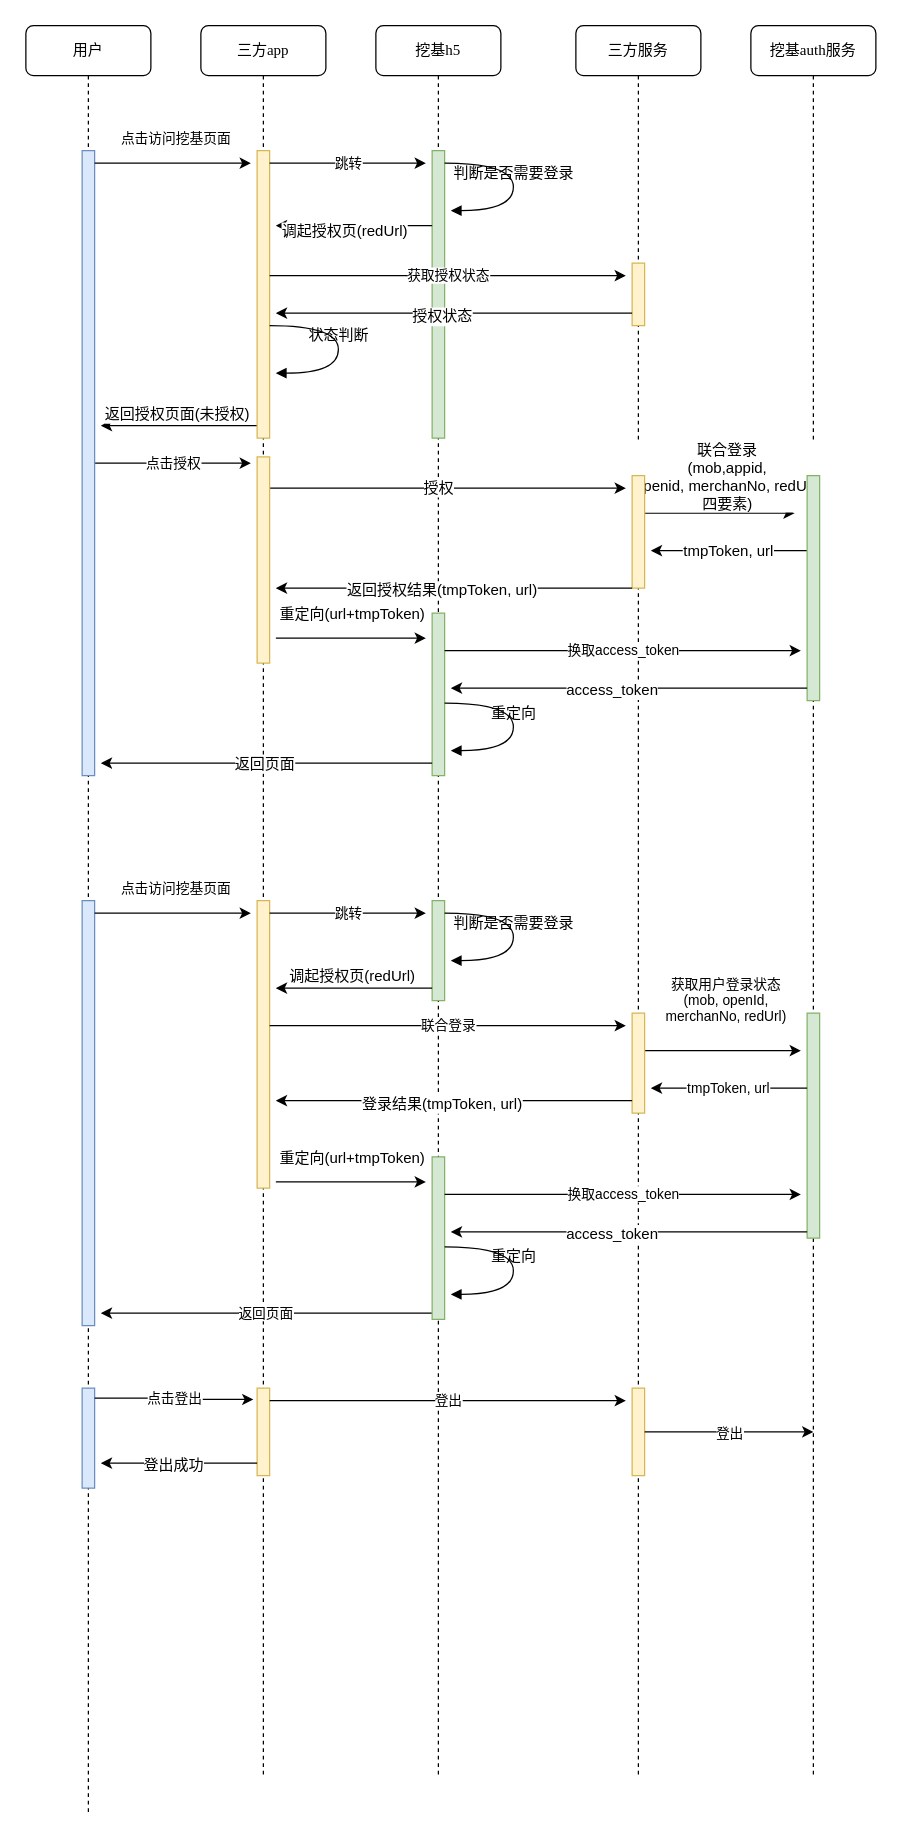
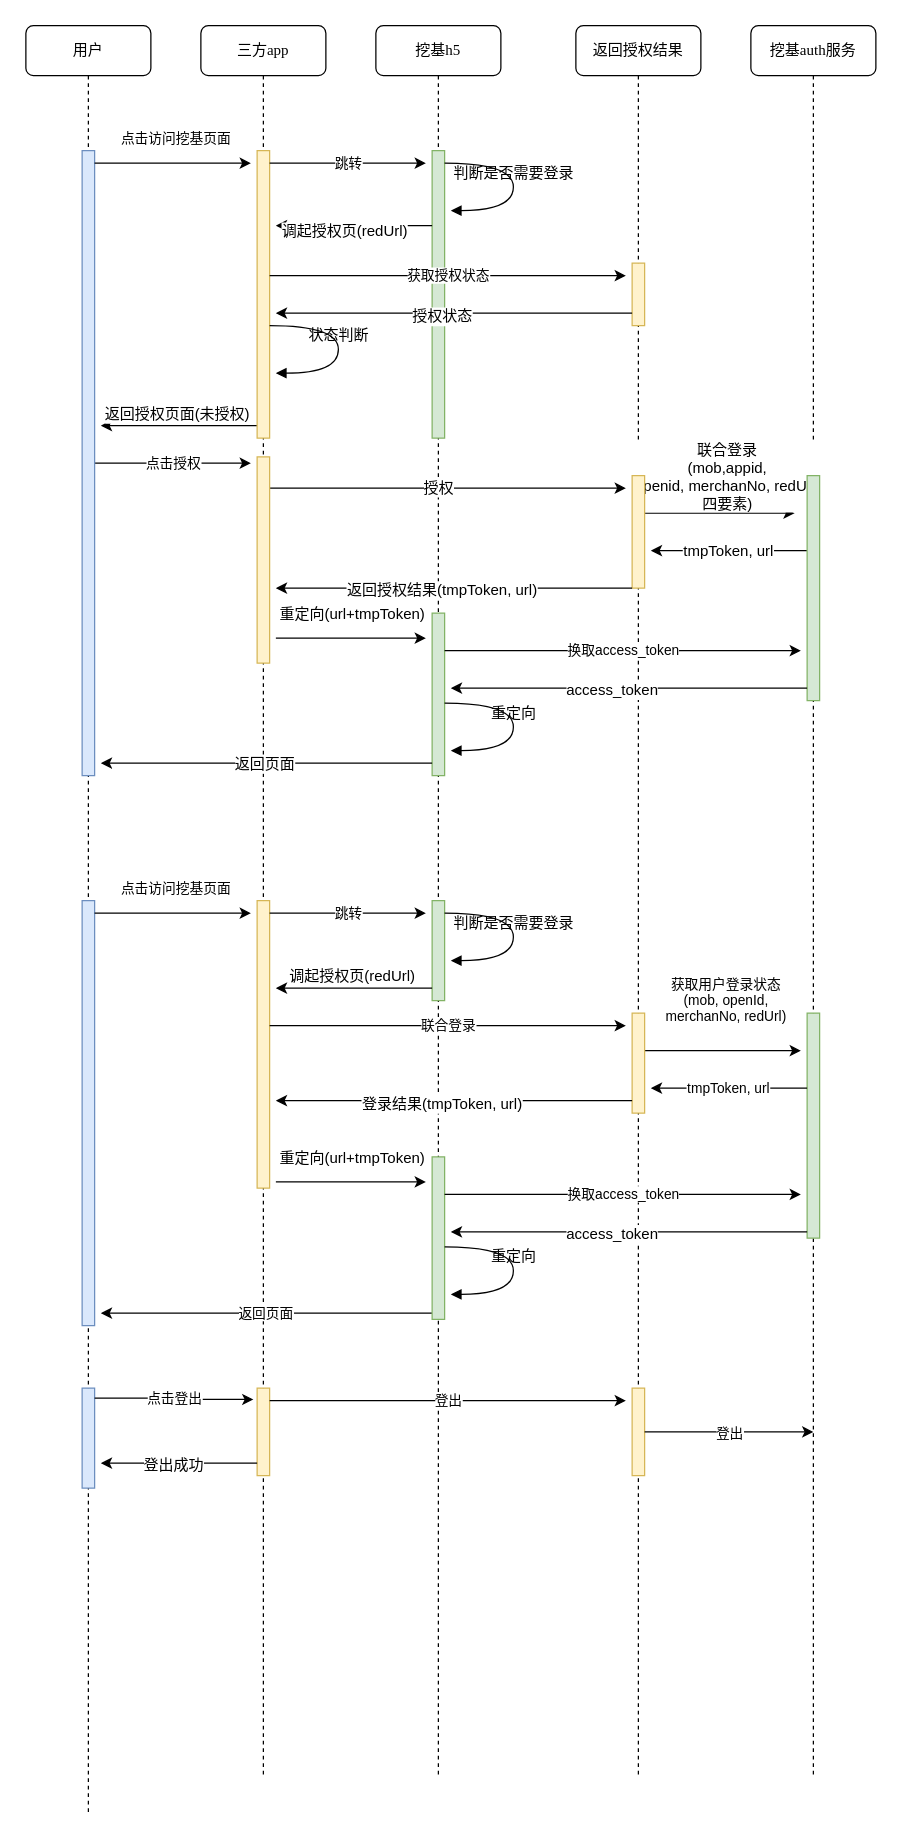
node "三方服务": label "三方服务" -> "返回授权结果"
